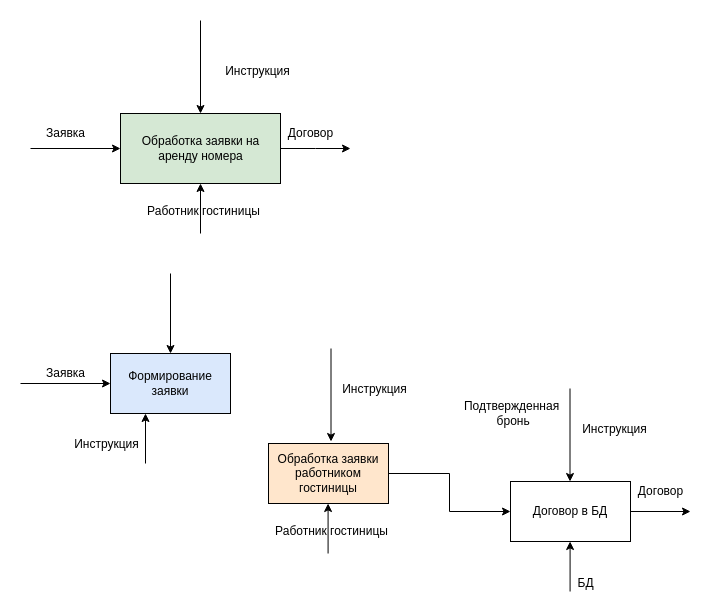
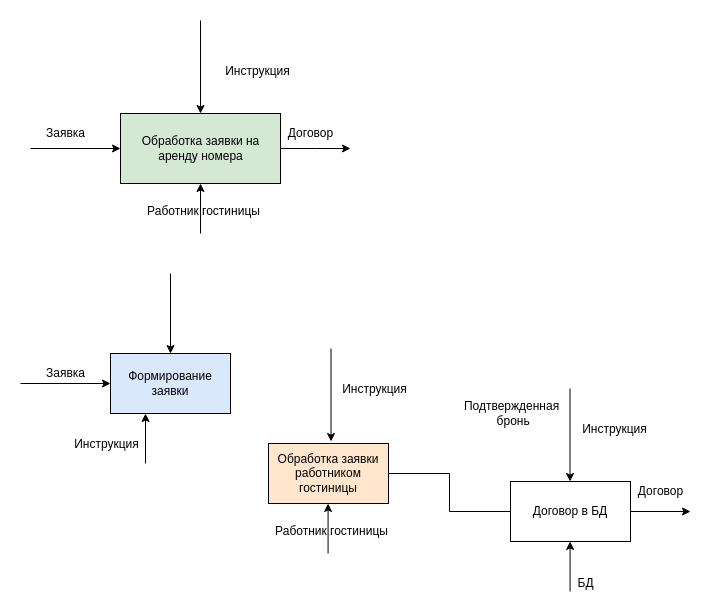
edge "Обработка заявки работником гостиницы" -> "Договор в БД": arrowhead classic -> none
